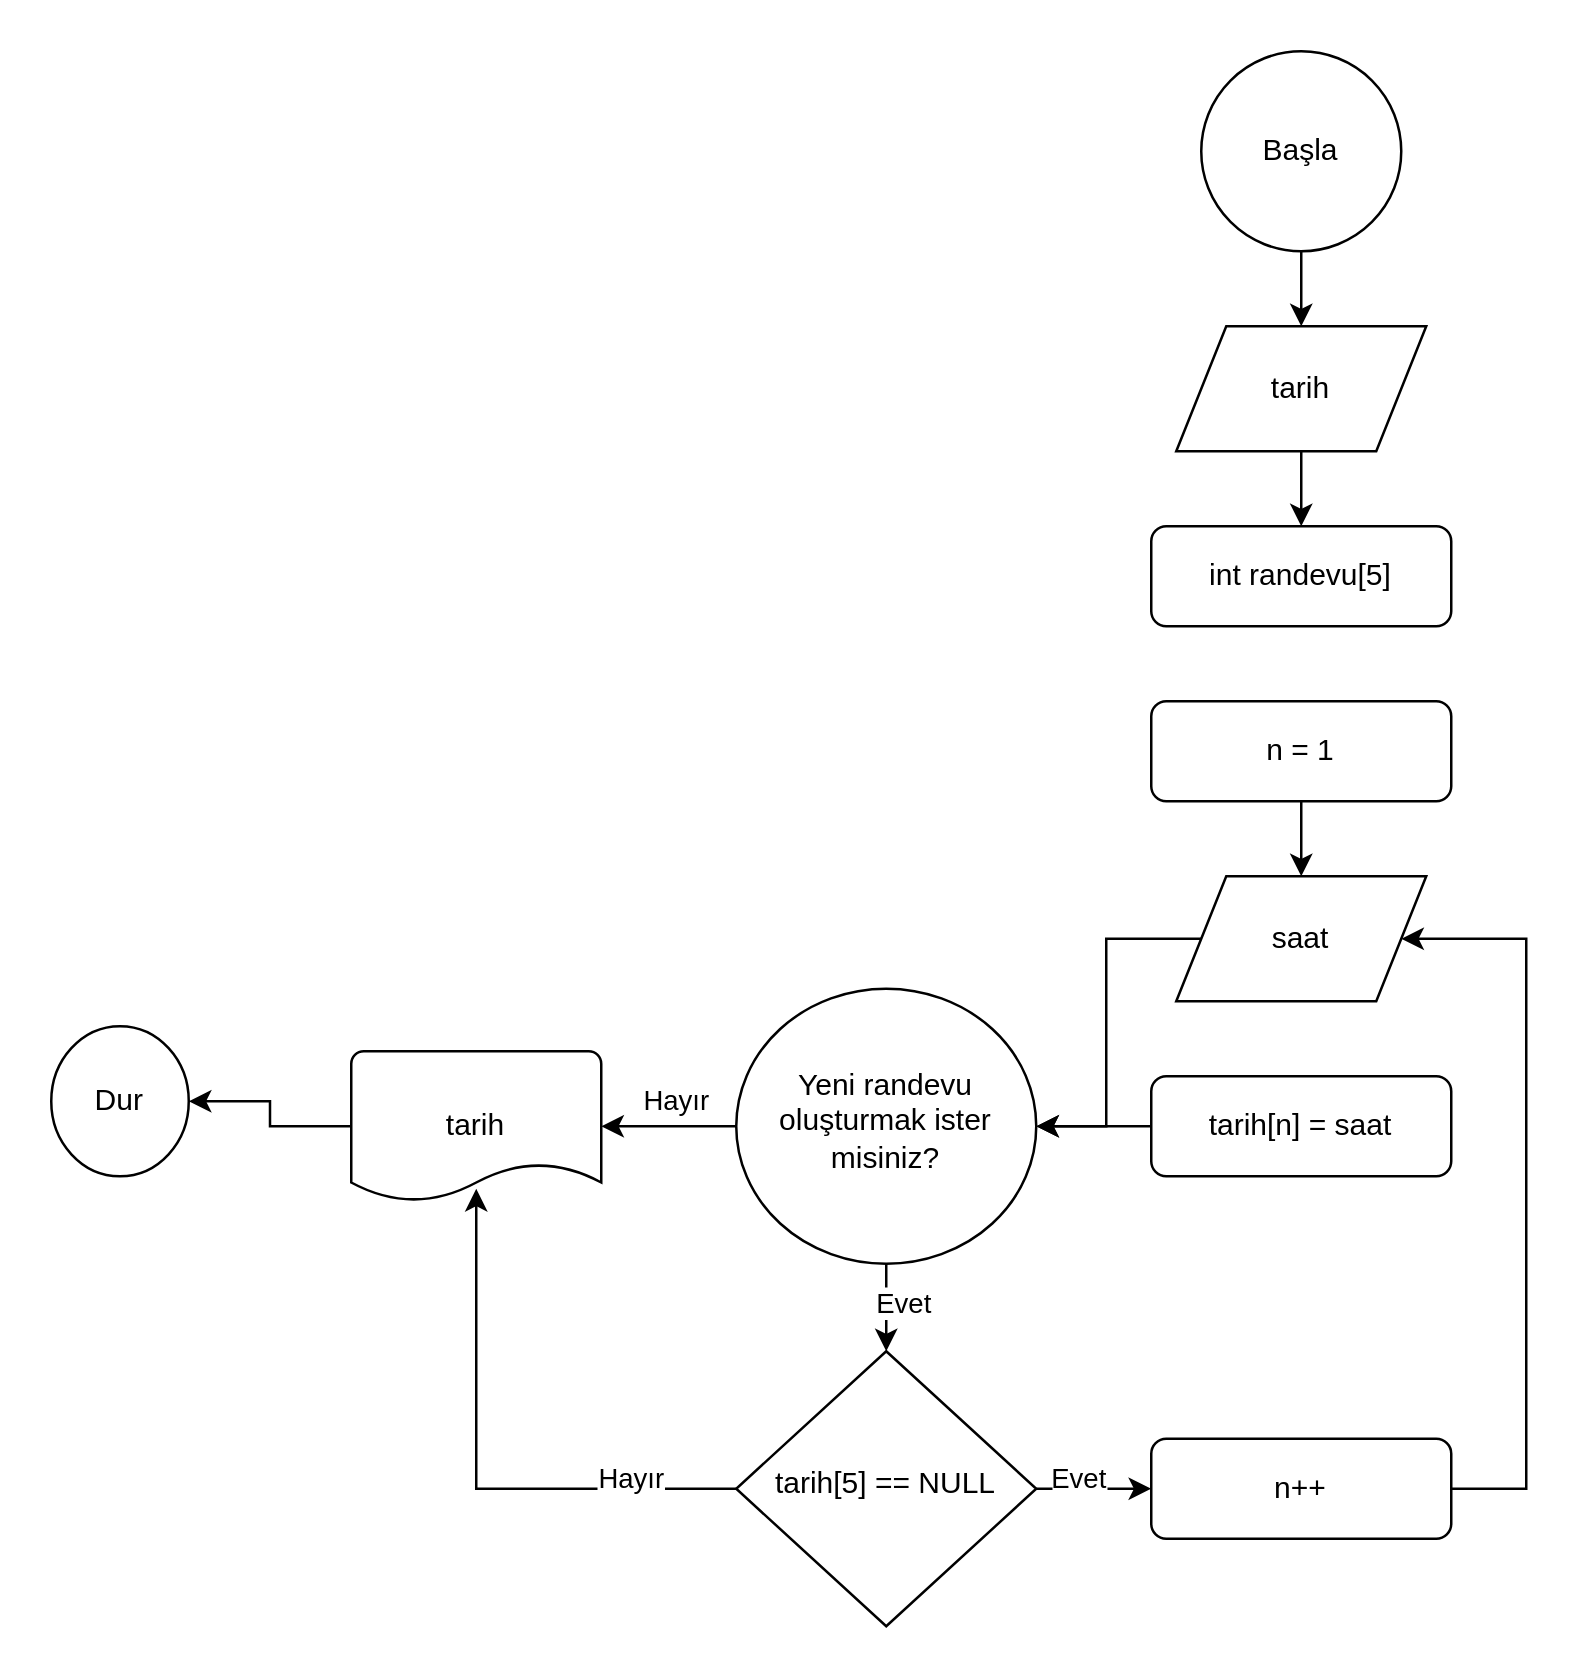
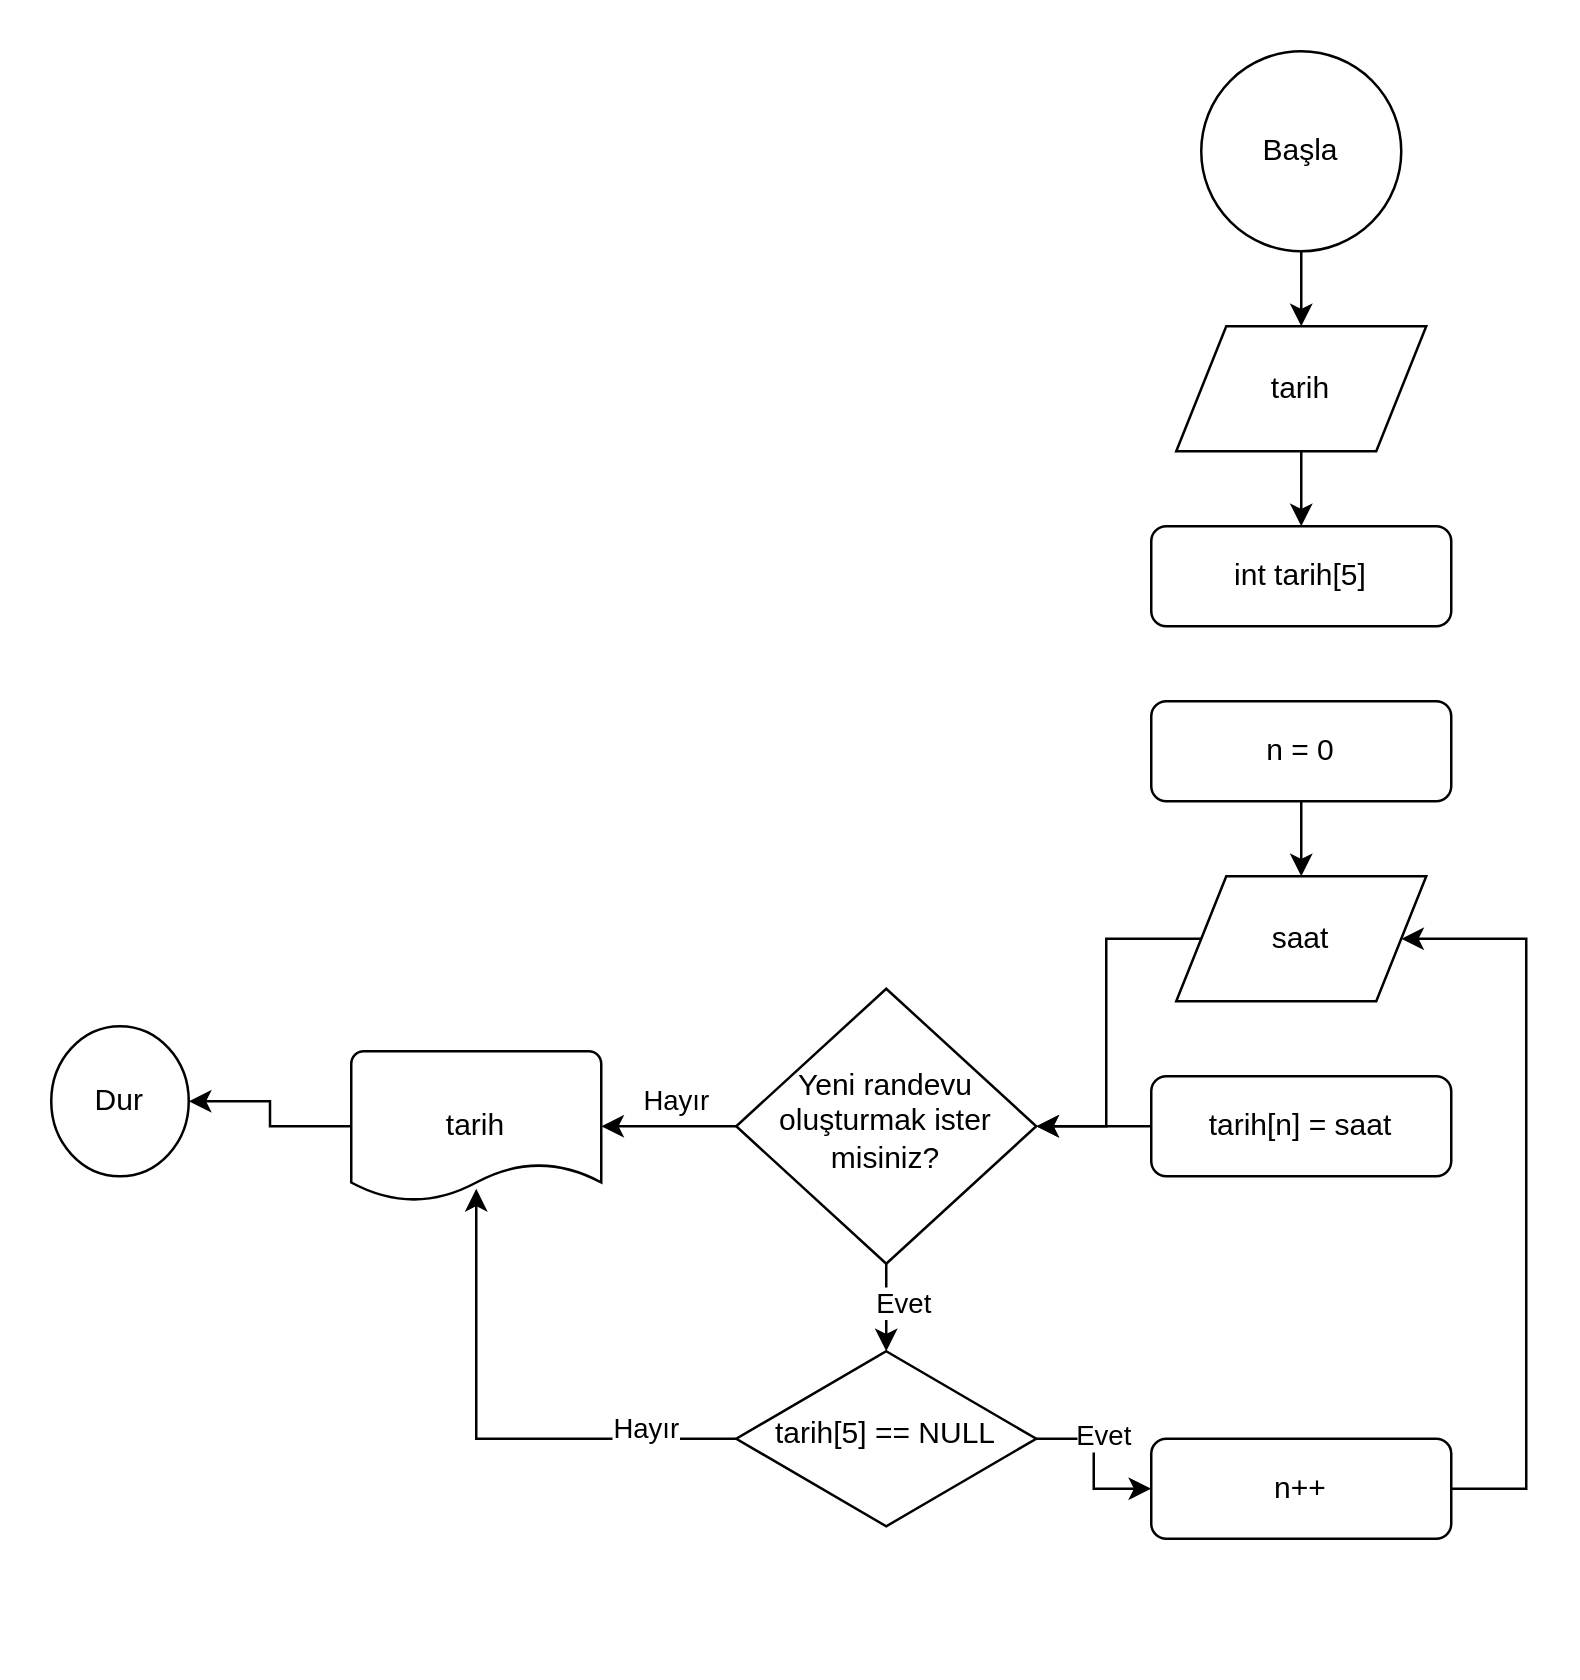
node "int randevu[5]": label "int randevu[5]" -> "int tarih[5]"
node "n = 1": label "n = 1" -> "n = 0"
node "Yeni randevu oluşturmak ister misiniz?": shape ellipse -> diamond
node "tarih[5] == NULL": size 300x275 -> 300x175
